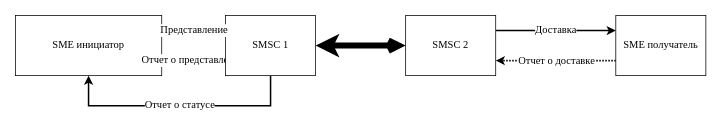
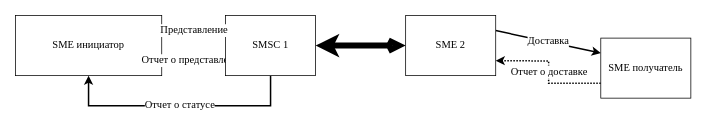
node "SMSC 2": label "SMSC 2" -> "SME 2"
node "SME получатель": moved (660, 45) -> (645, 68)
